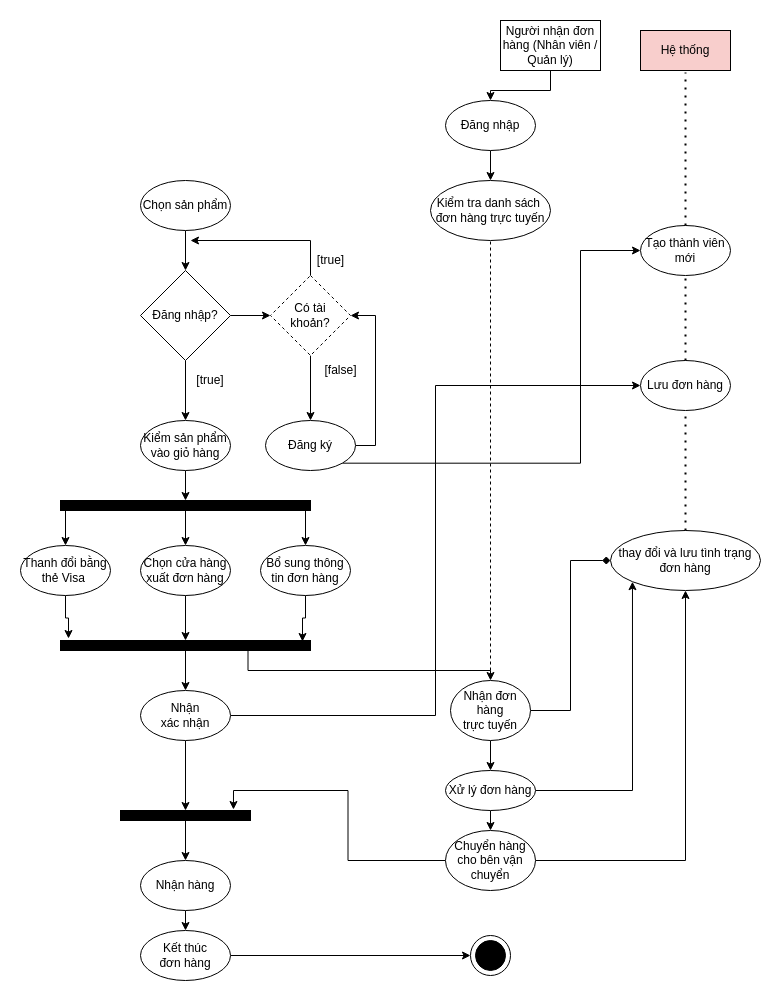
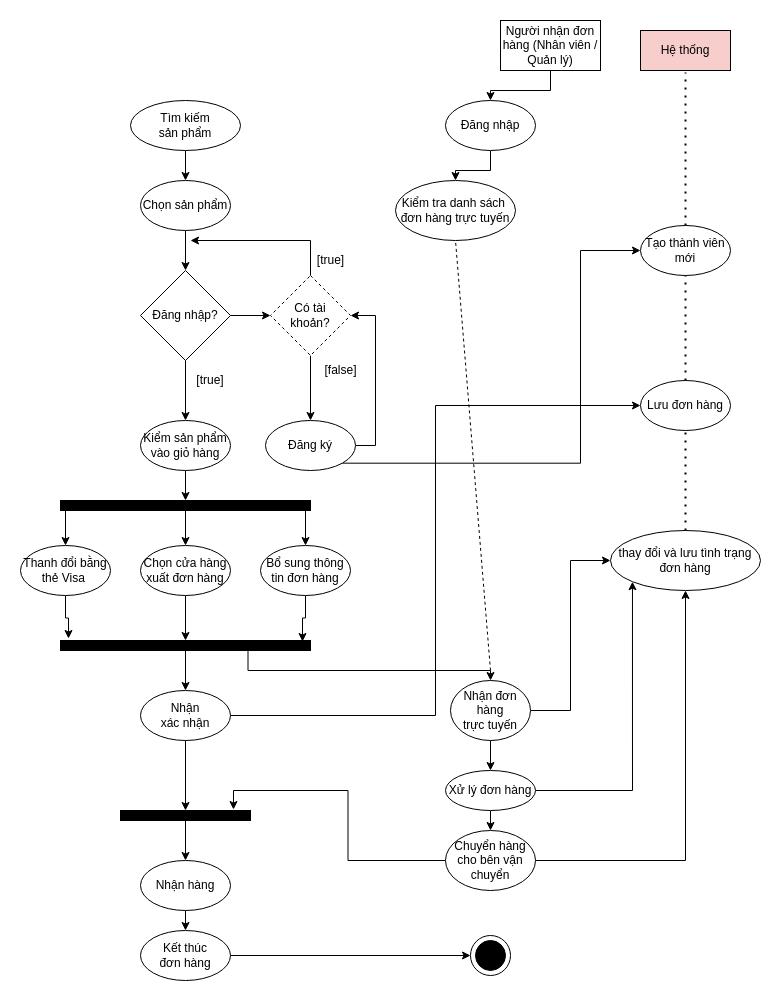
node "Tìm kiếm sản phẩm": added
edge "Tìm kiếm sản phẩm" -> "Chọn sản phẩm": added
node "Kiểm tra danh sách đơn hàng trực tuyến": moved (491, 211) -> (456, 211)
node "Lưu đơn hàng": moved (686, 386) -> (686, 406)
edge "Nhận đơn hàng trực tuyến" -> "thay đổi và lưu tình trạng đơn hàng": arrowhead diamond -> classic
